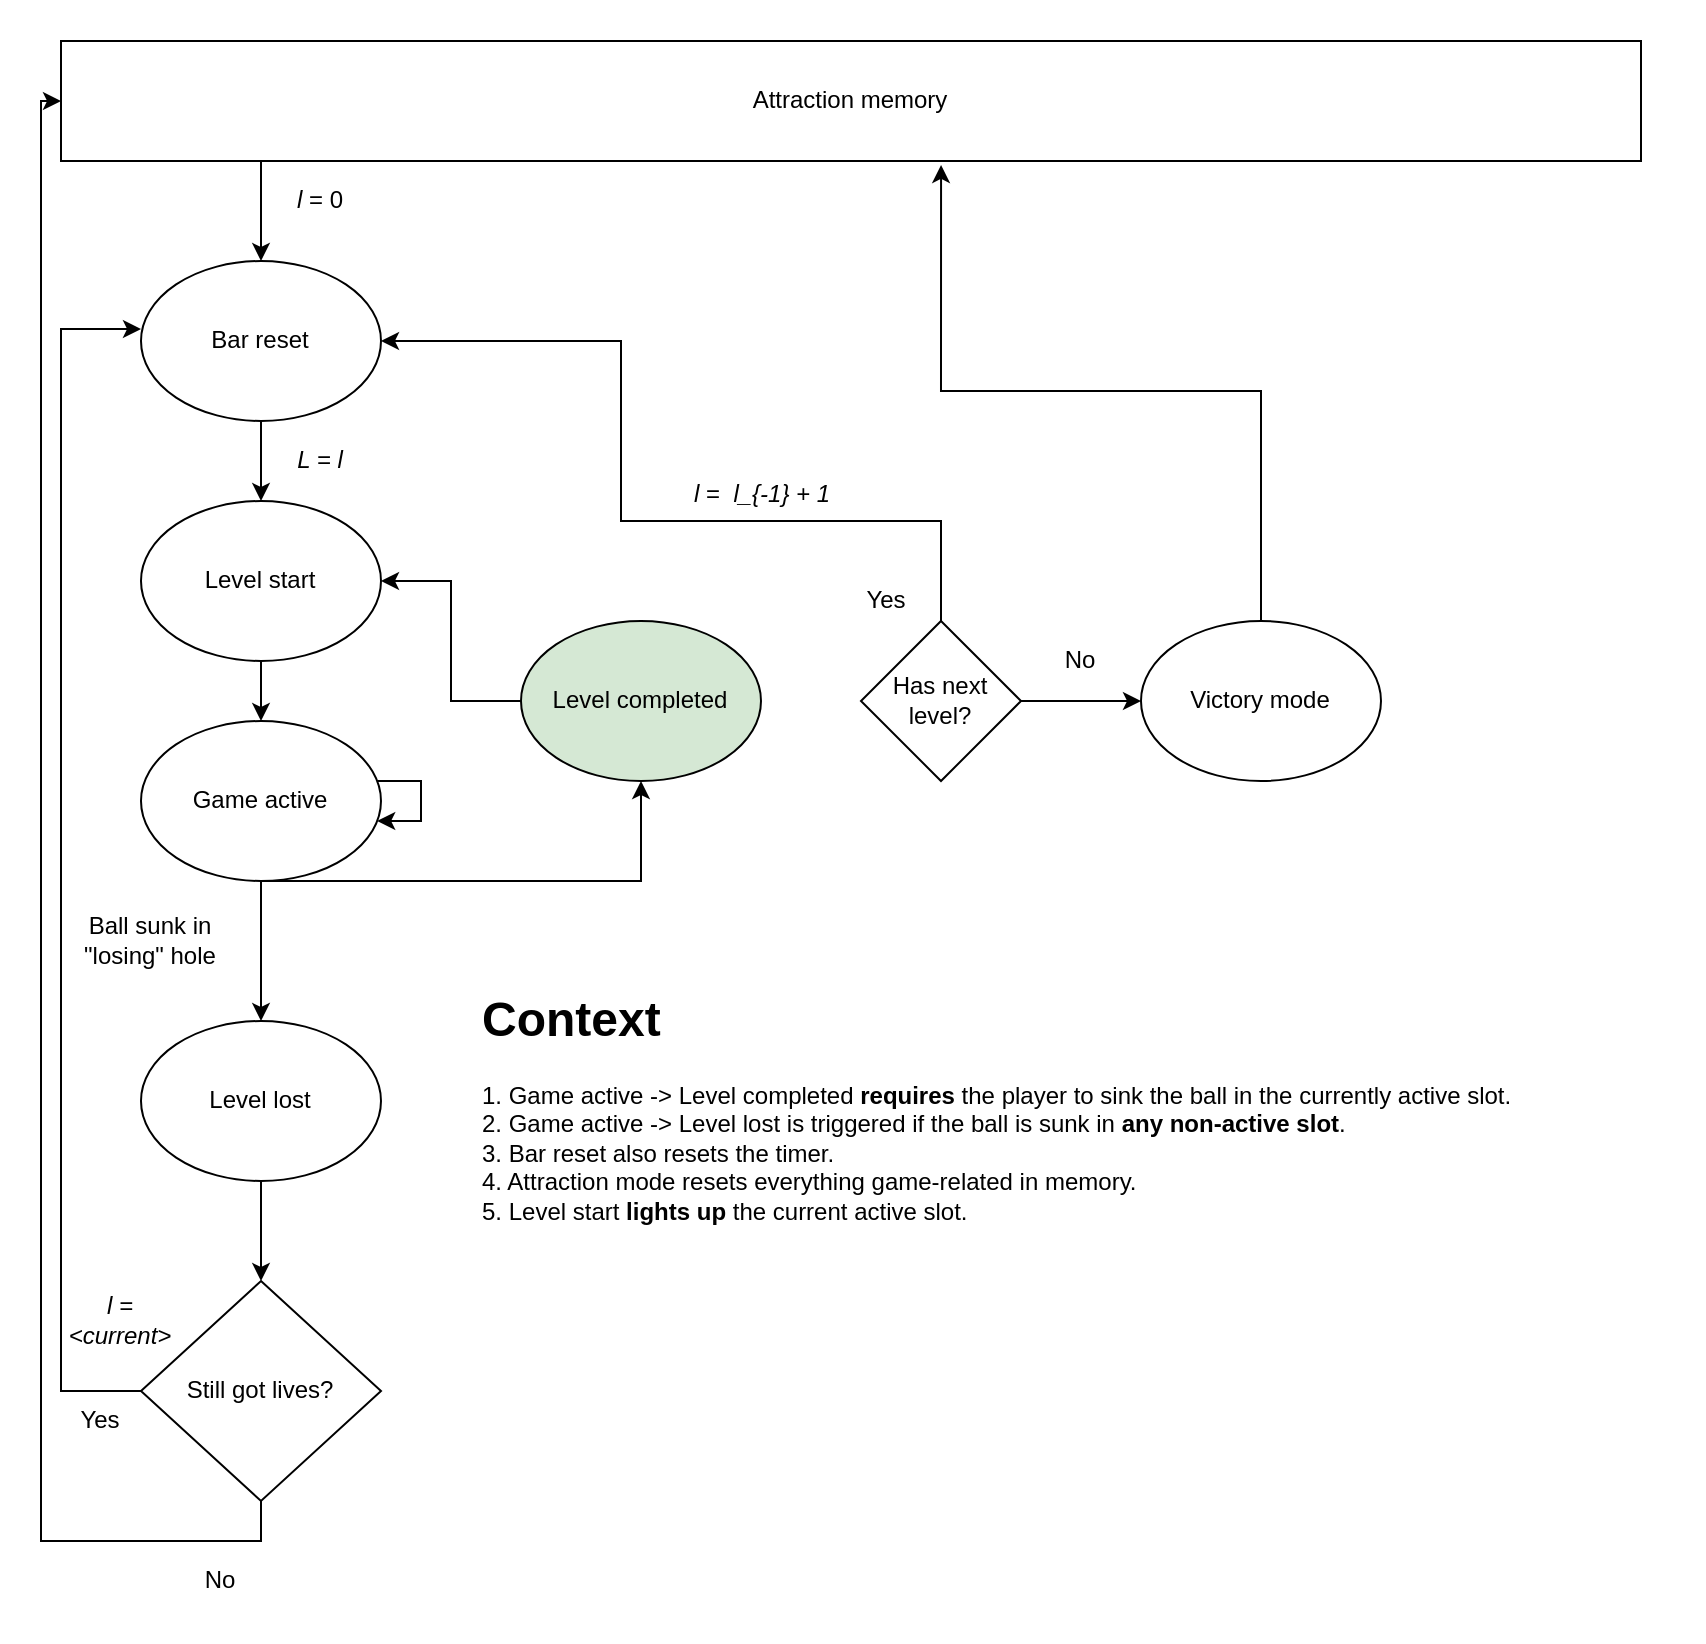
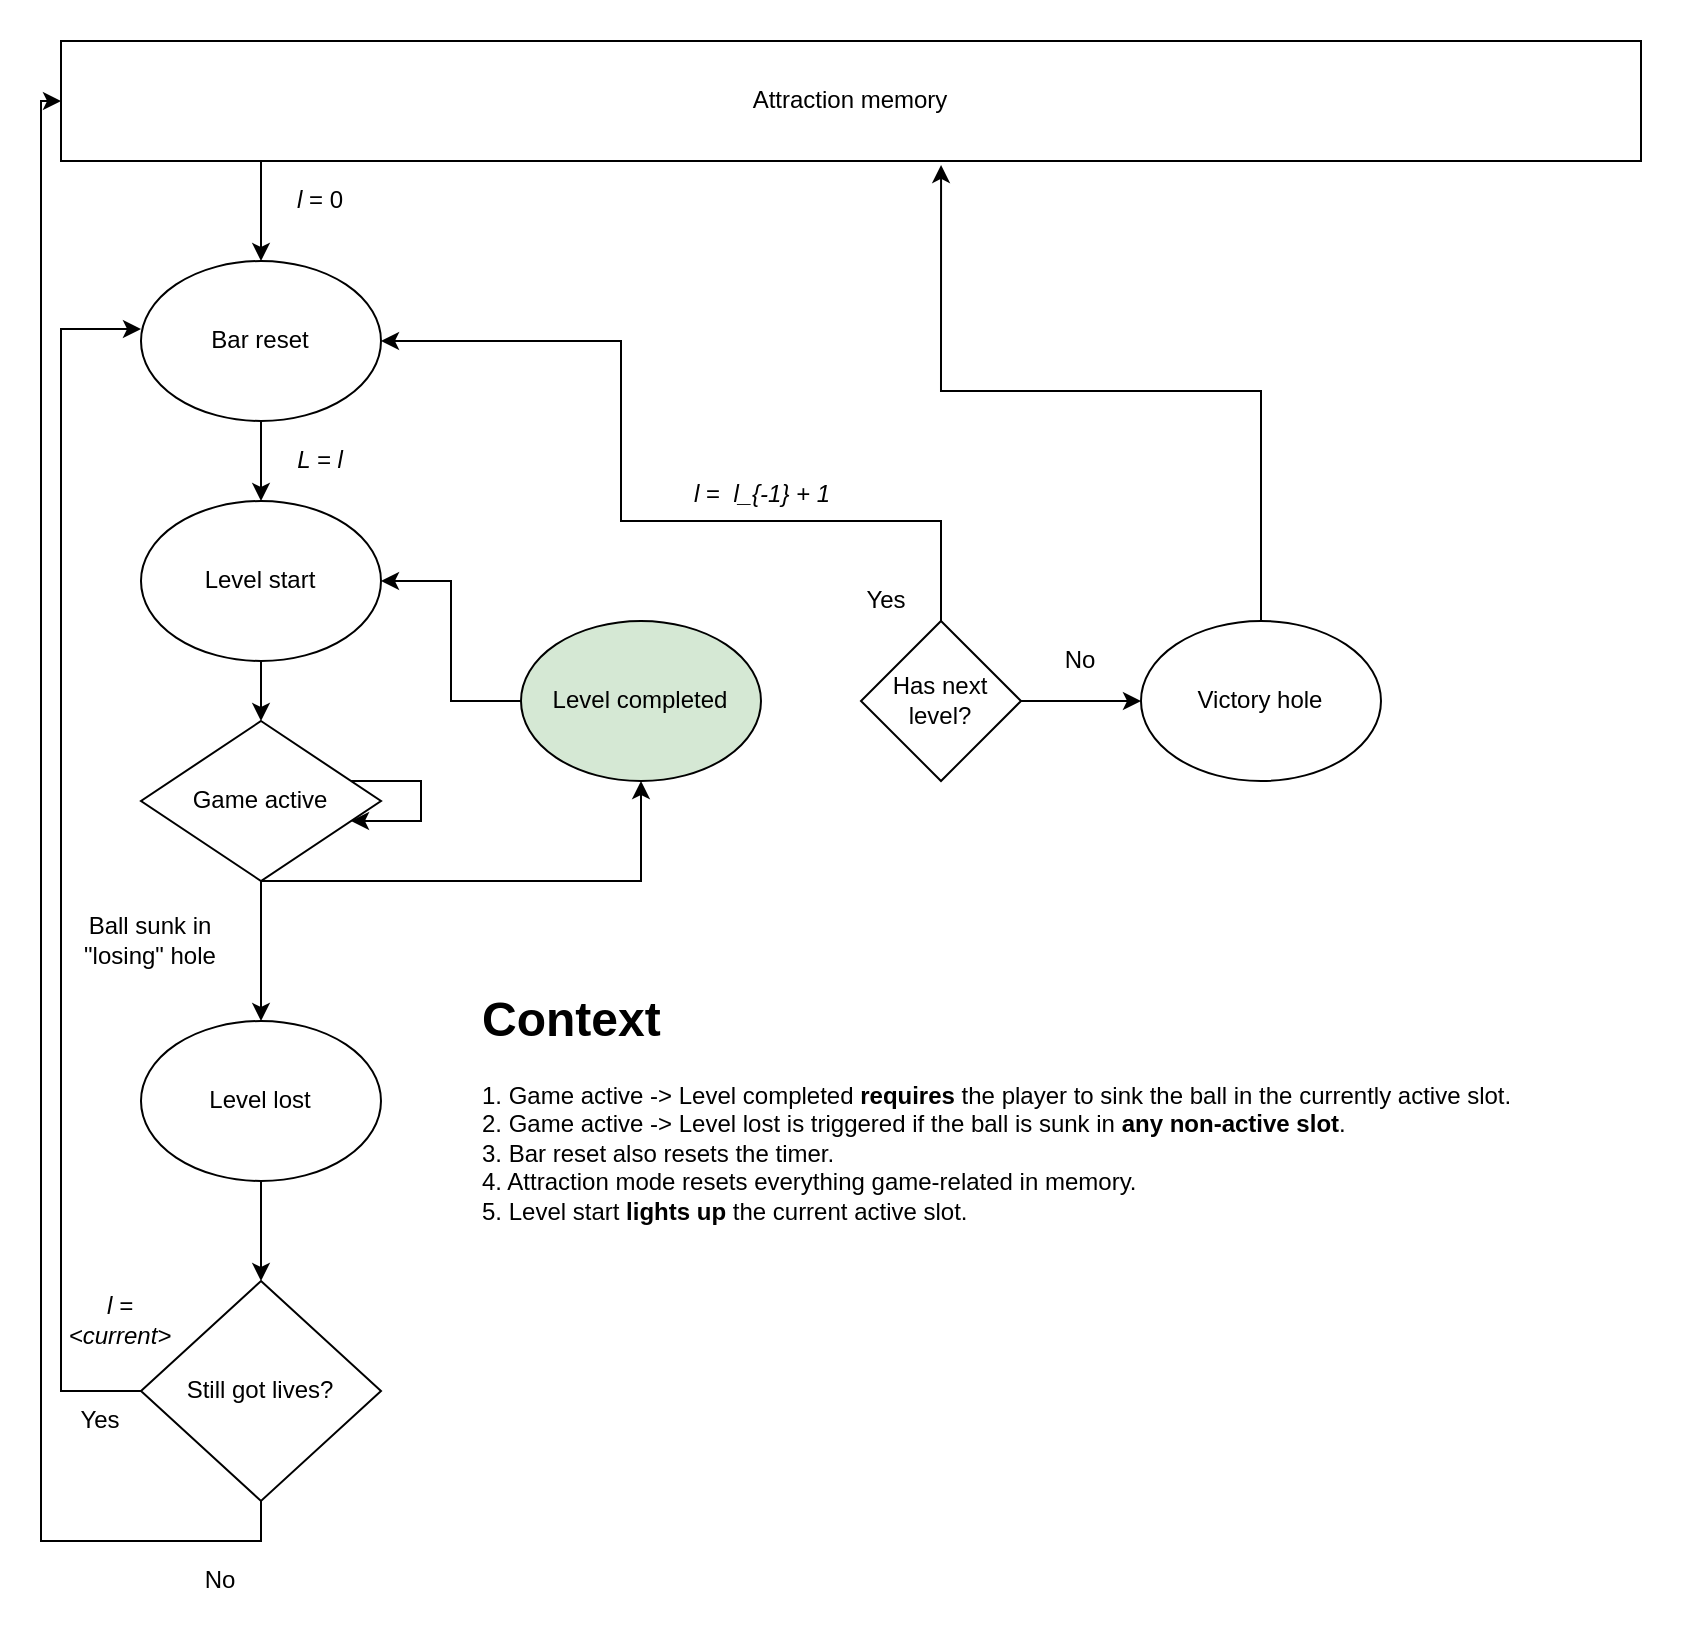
node "Victory mode": label "Victory mode" -> "Victory hole"
node "Game active": shape ellipse -> diamond
